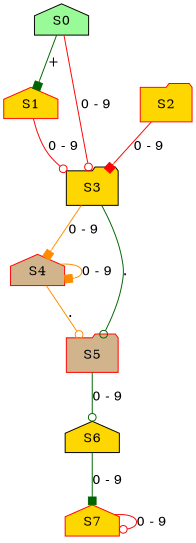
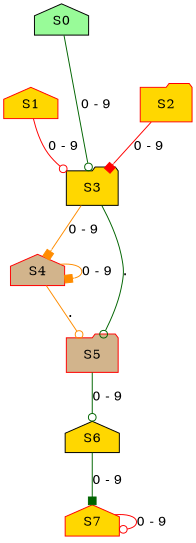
edge "S0" -> "S1": removed, label "+"
edge "S0" -> "S3": color red -> darkgreen
